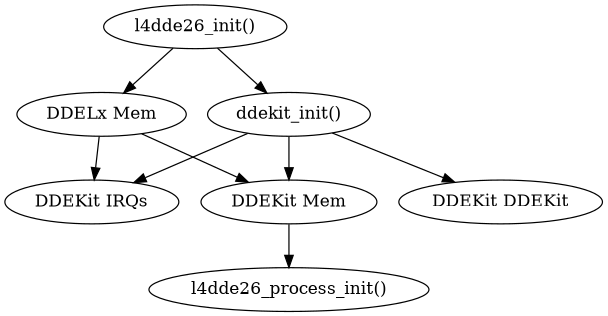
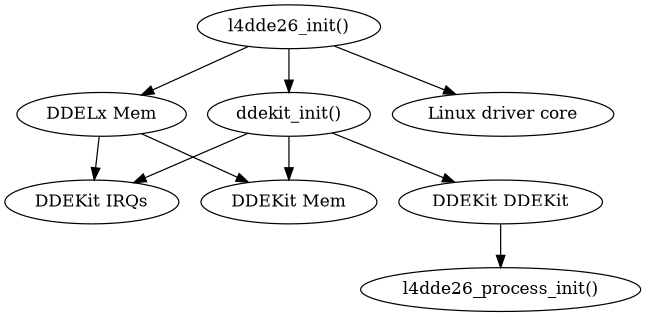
node "Linux driver core": added
edge "DDEKit Mem" -> "l4dde26_process_init()": now "DDEKit DDEKit" -> "l4dde26_process_init()"
